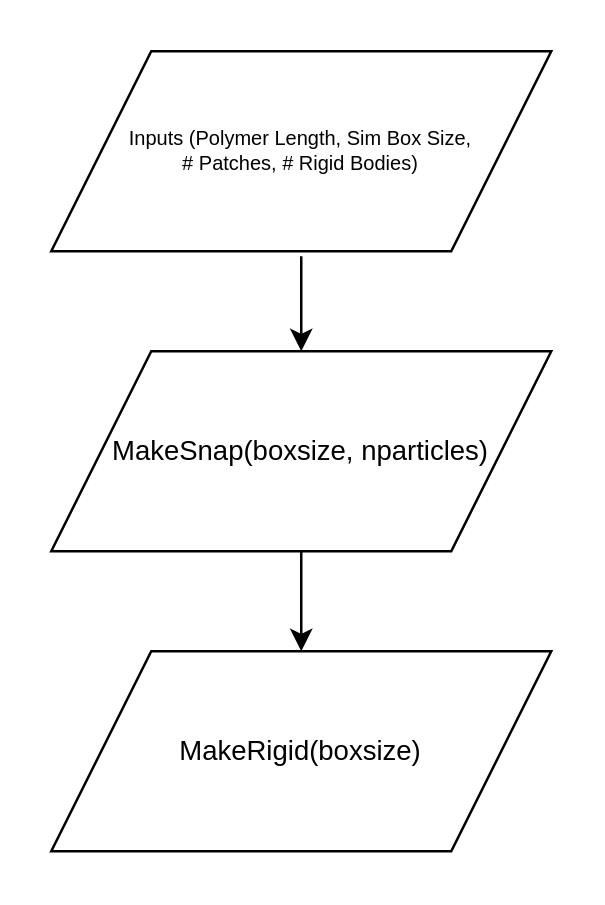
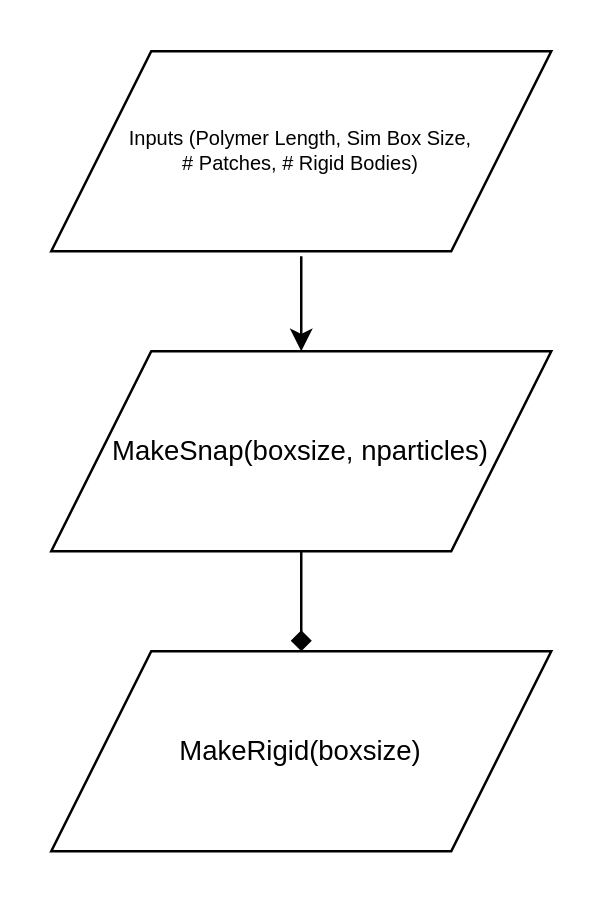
edge "MakeSnap(boxsize, nparticles)" -> "MakeRigid(boxsize)": arrowhead classic -> diamond
